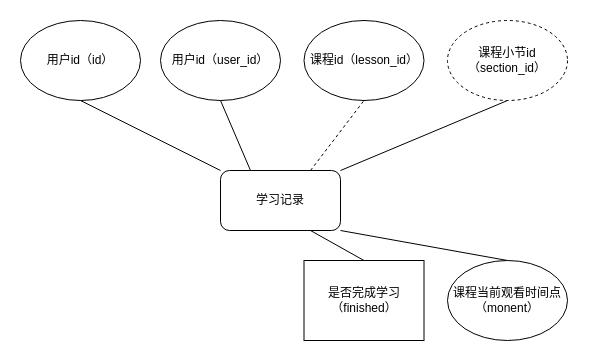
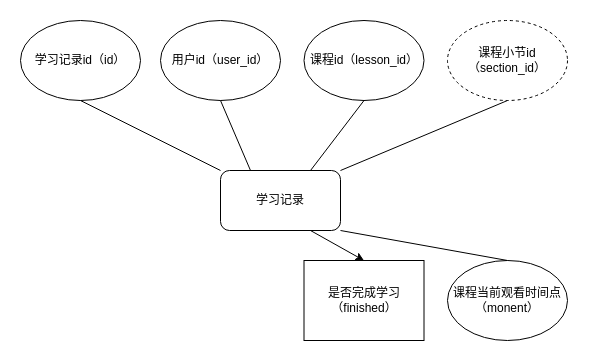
node "用户id（id）": label "用户id（id）" -> "学习记录id（id）"
edge "课程id（lesson_id）" -- "学习记录": style dashed -> solid
edge "学习记录" -- "是否完成学习（finished）": arrowhead none -> classic
